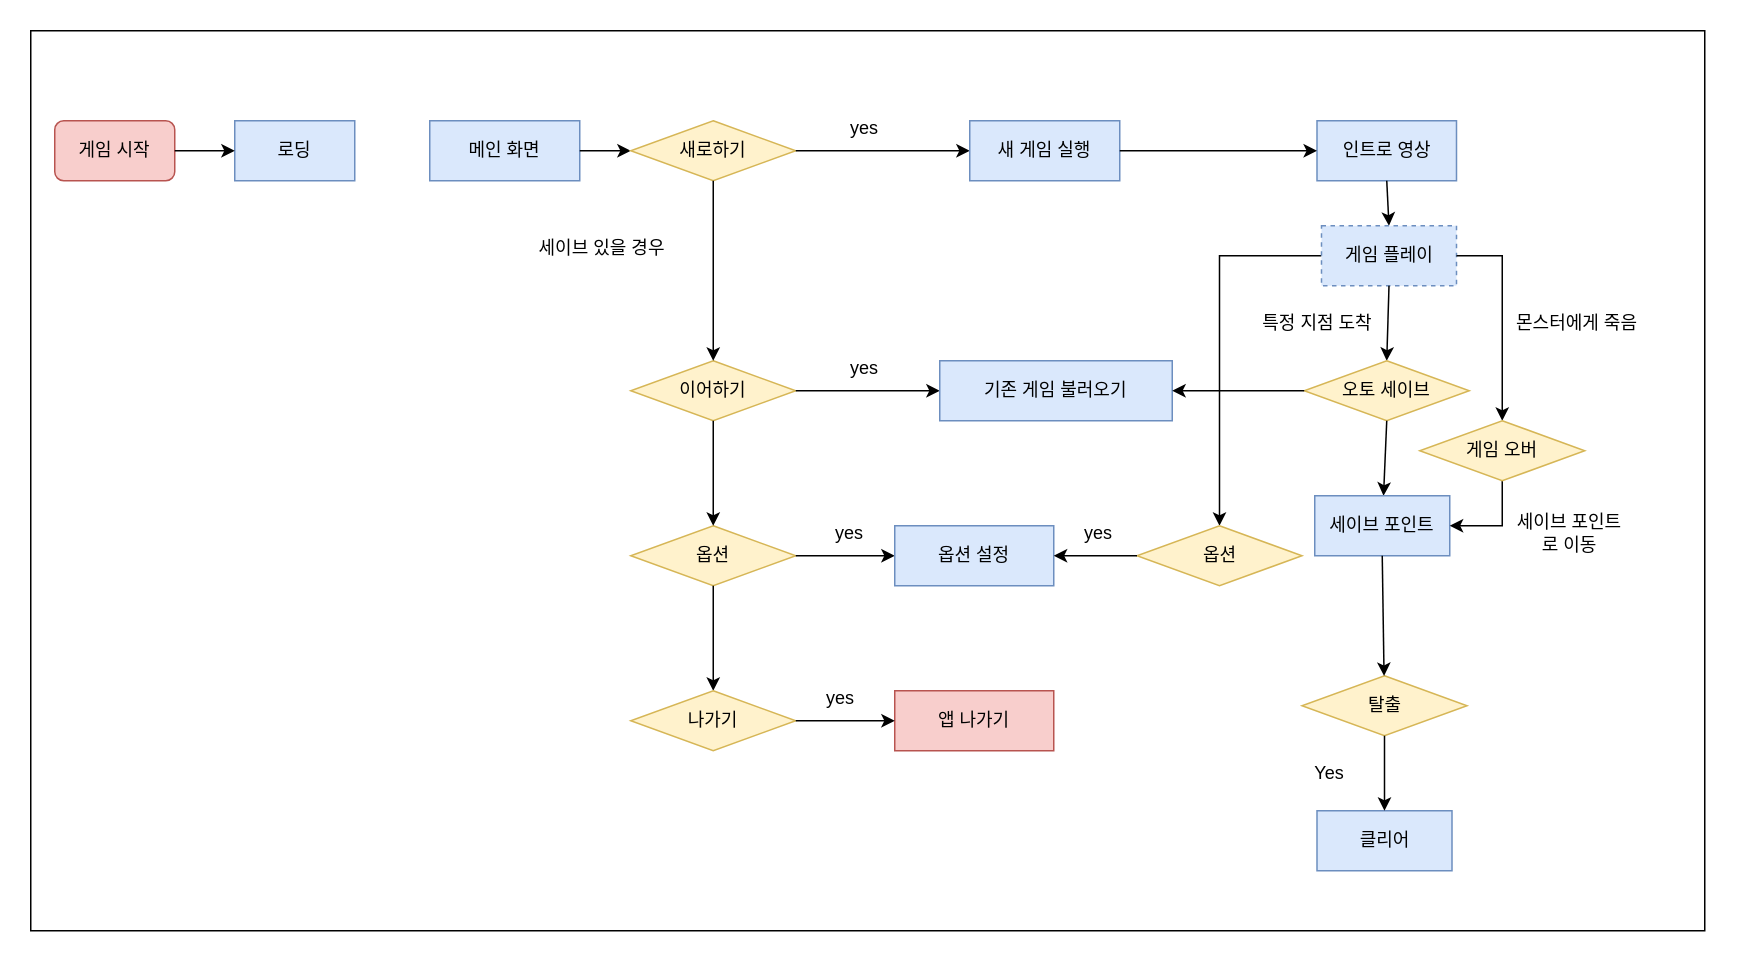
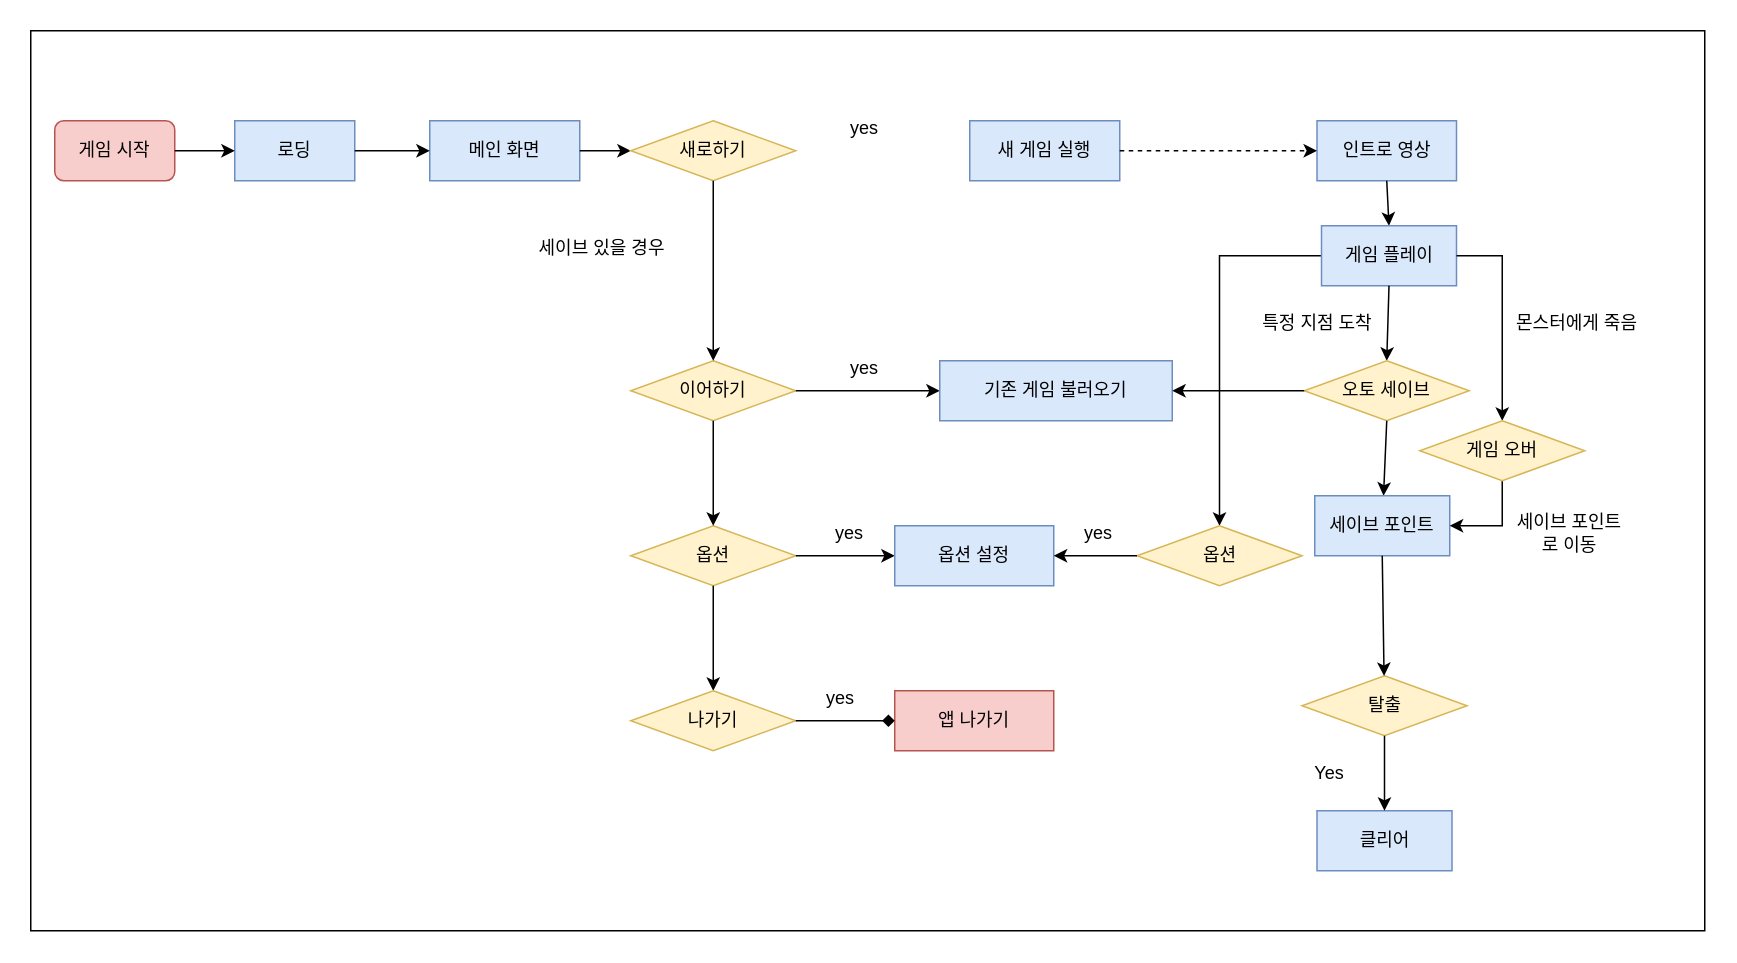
edge "로딩" -> "메인 화면": added
edge "새로하기" -> "새 게임 실행": removed
edge "새 게임 실행" -> "인트로 영상": style solid -> dashed
node "게임 플레이": style dashed -> solid
edge "나가기" -> "앱 나가기": arrowhead classic -> diamond
